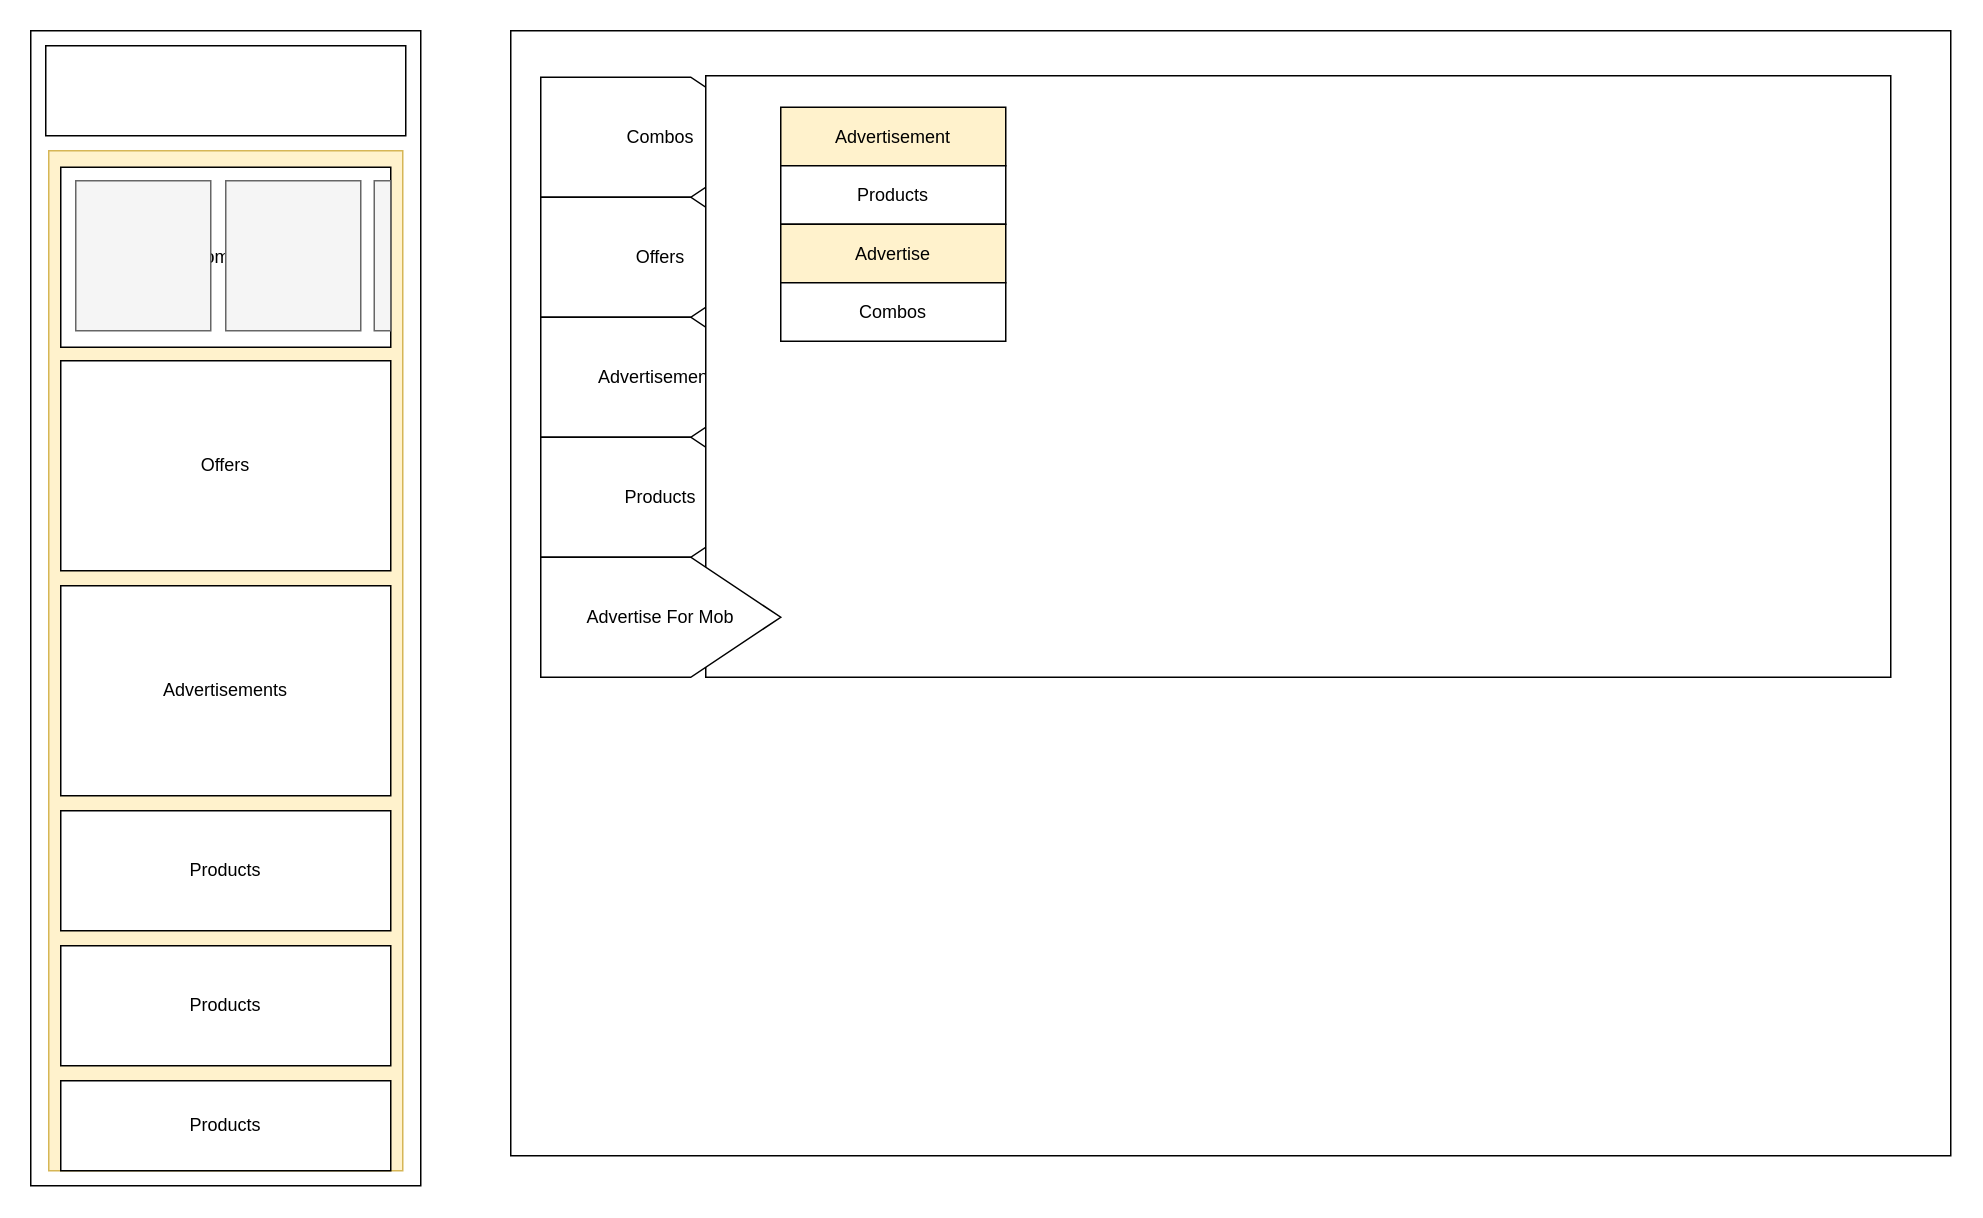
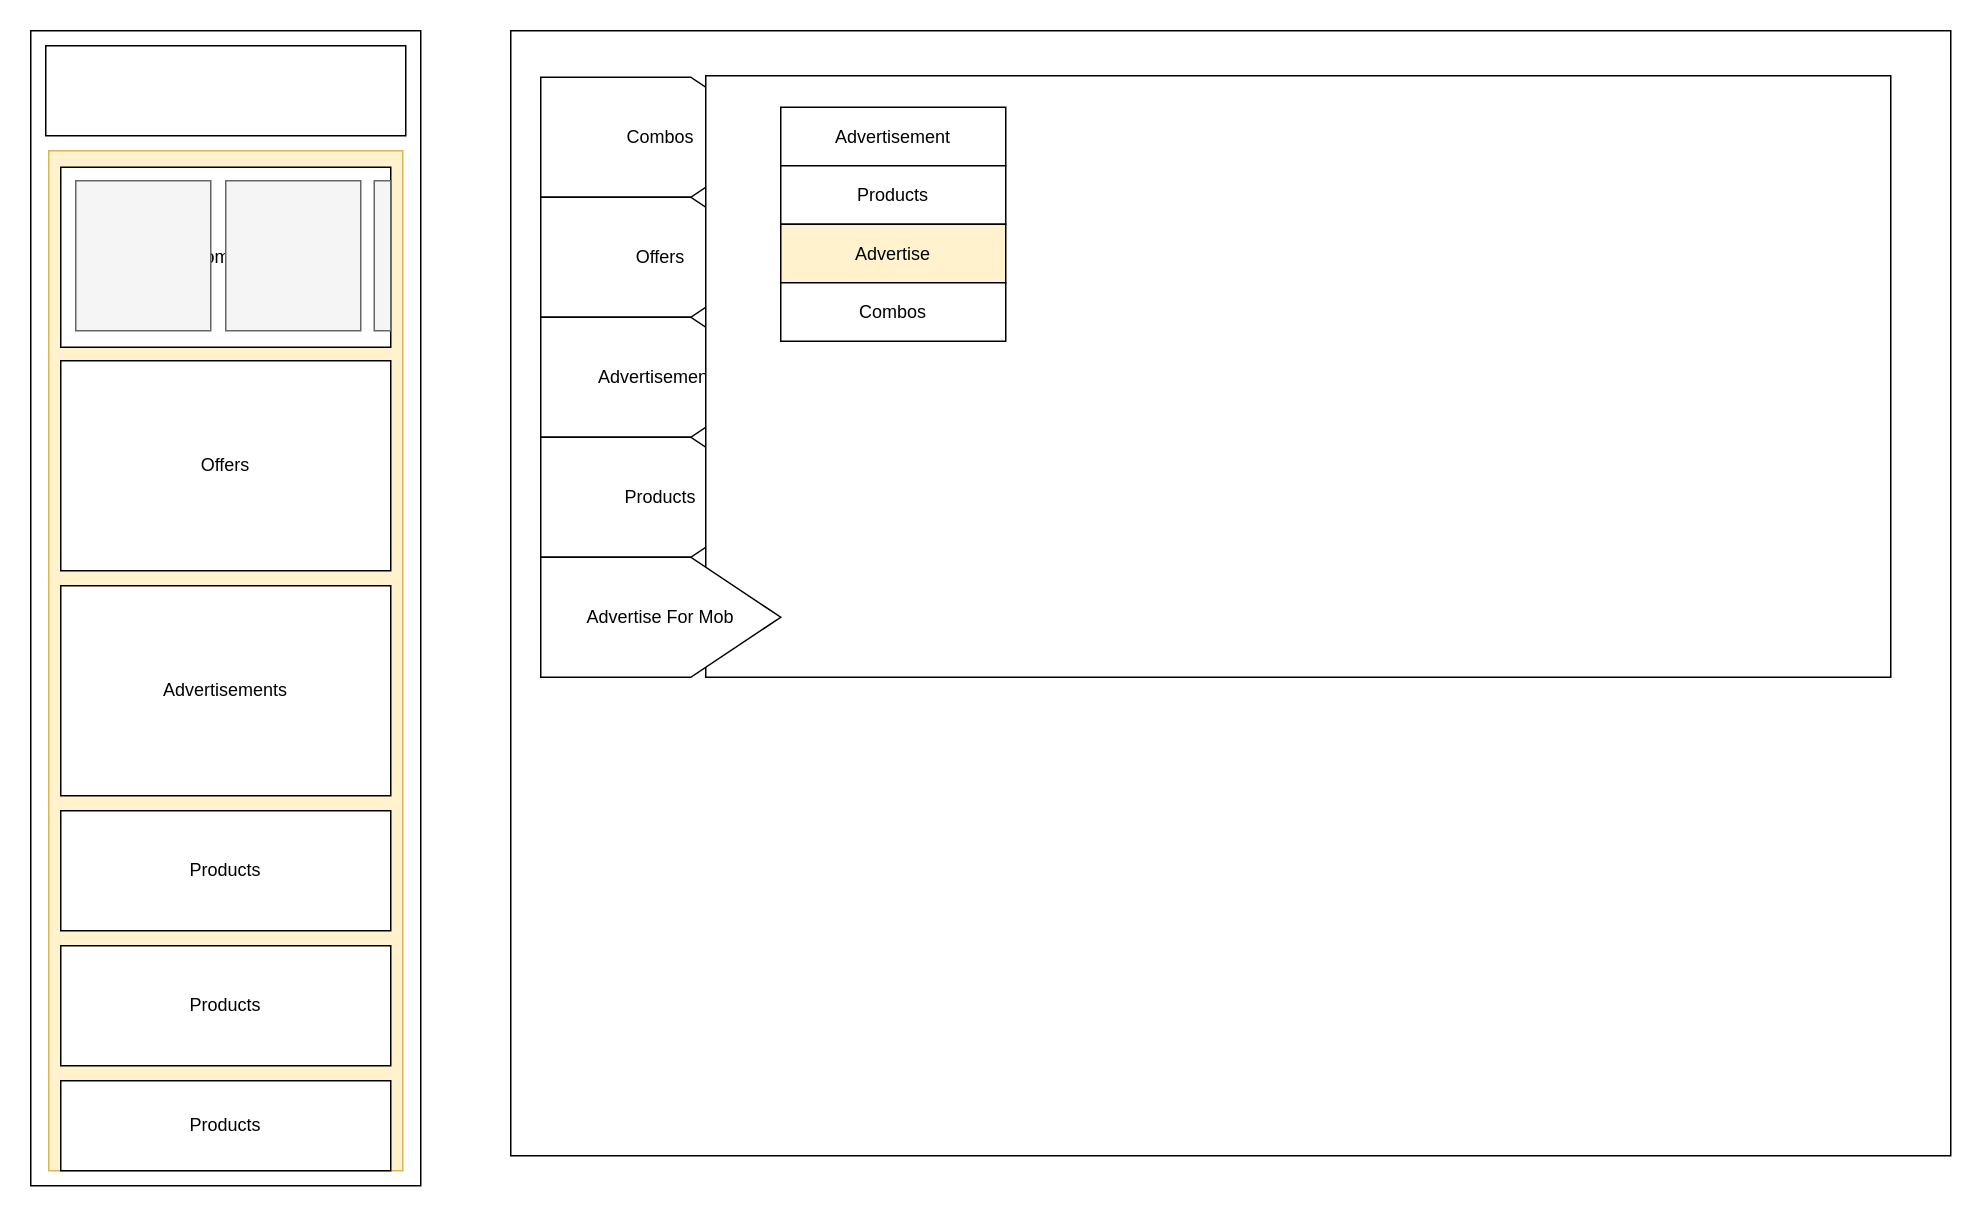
node "Advertisement": fillcolor #fff2cc -> #ffffff
